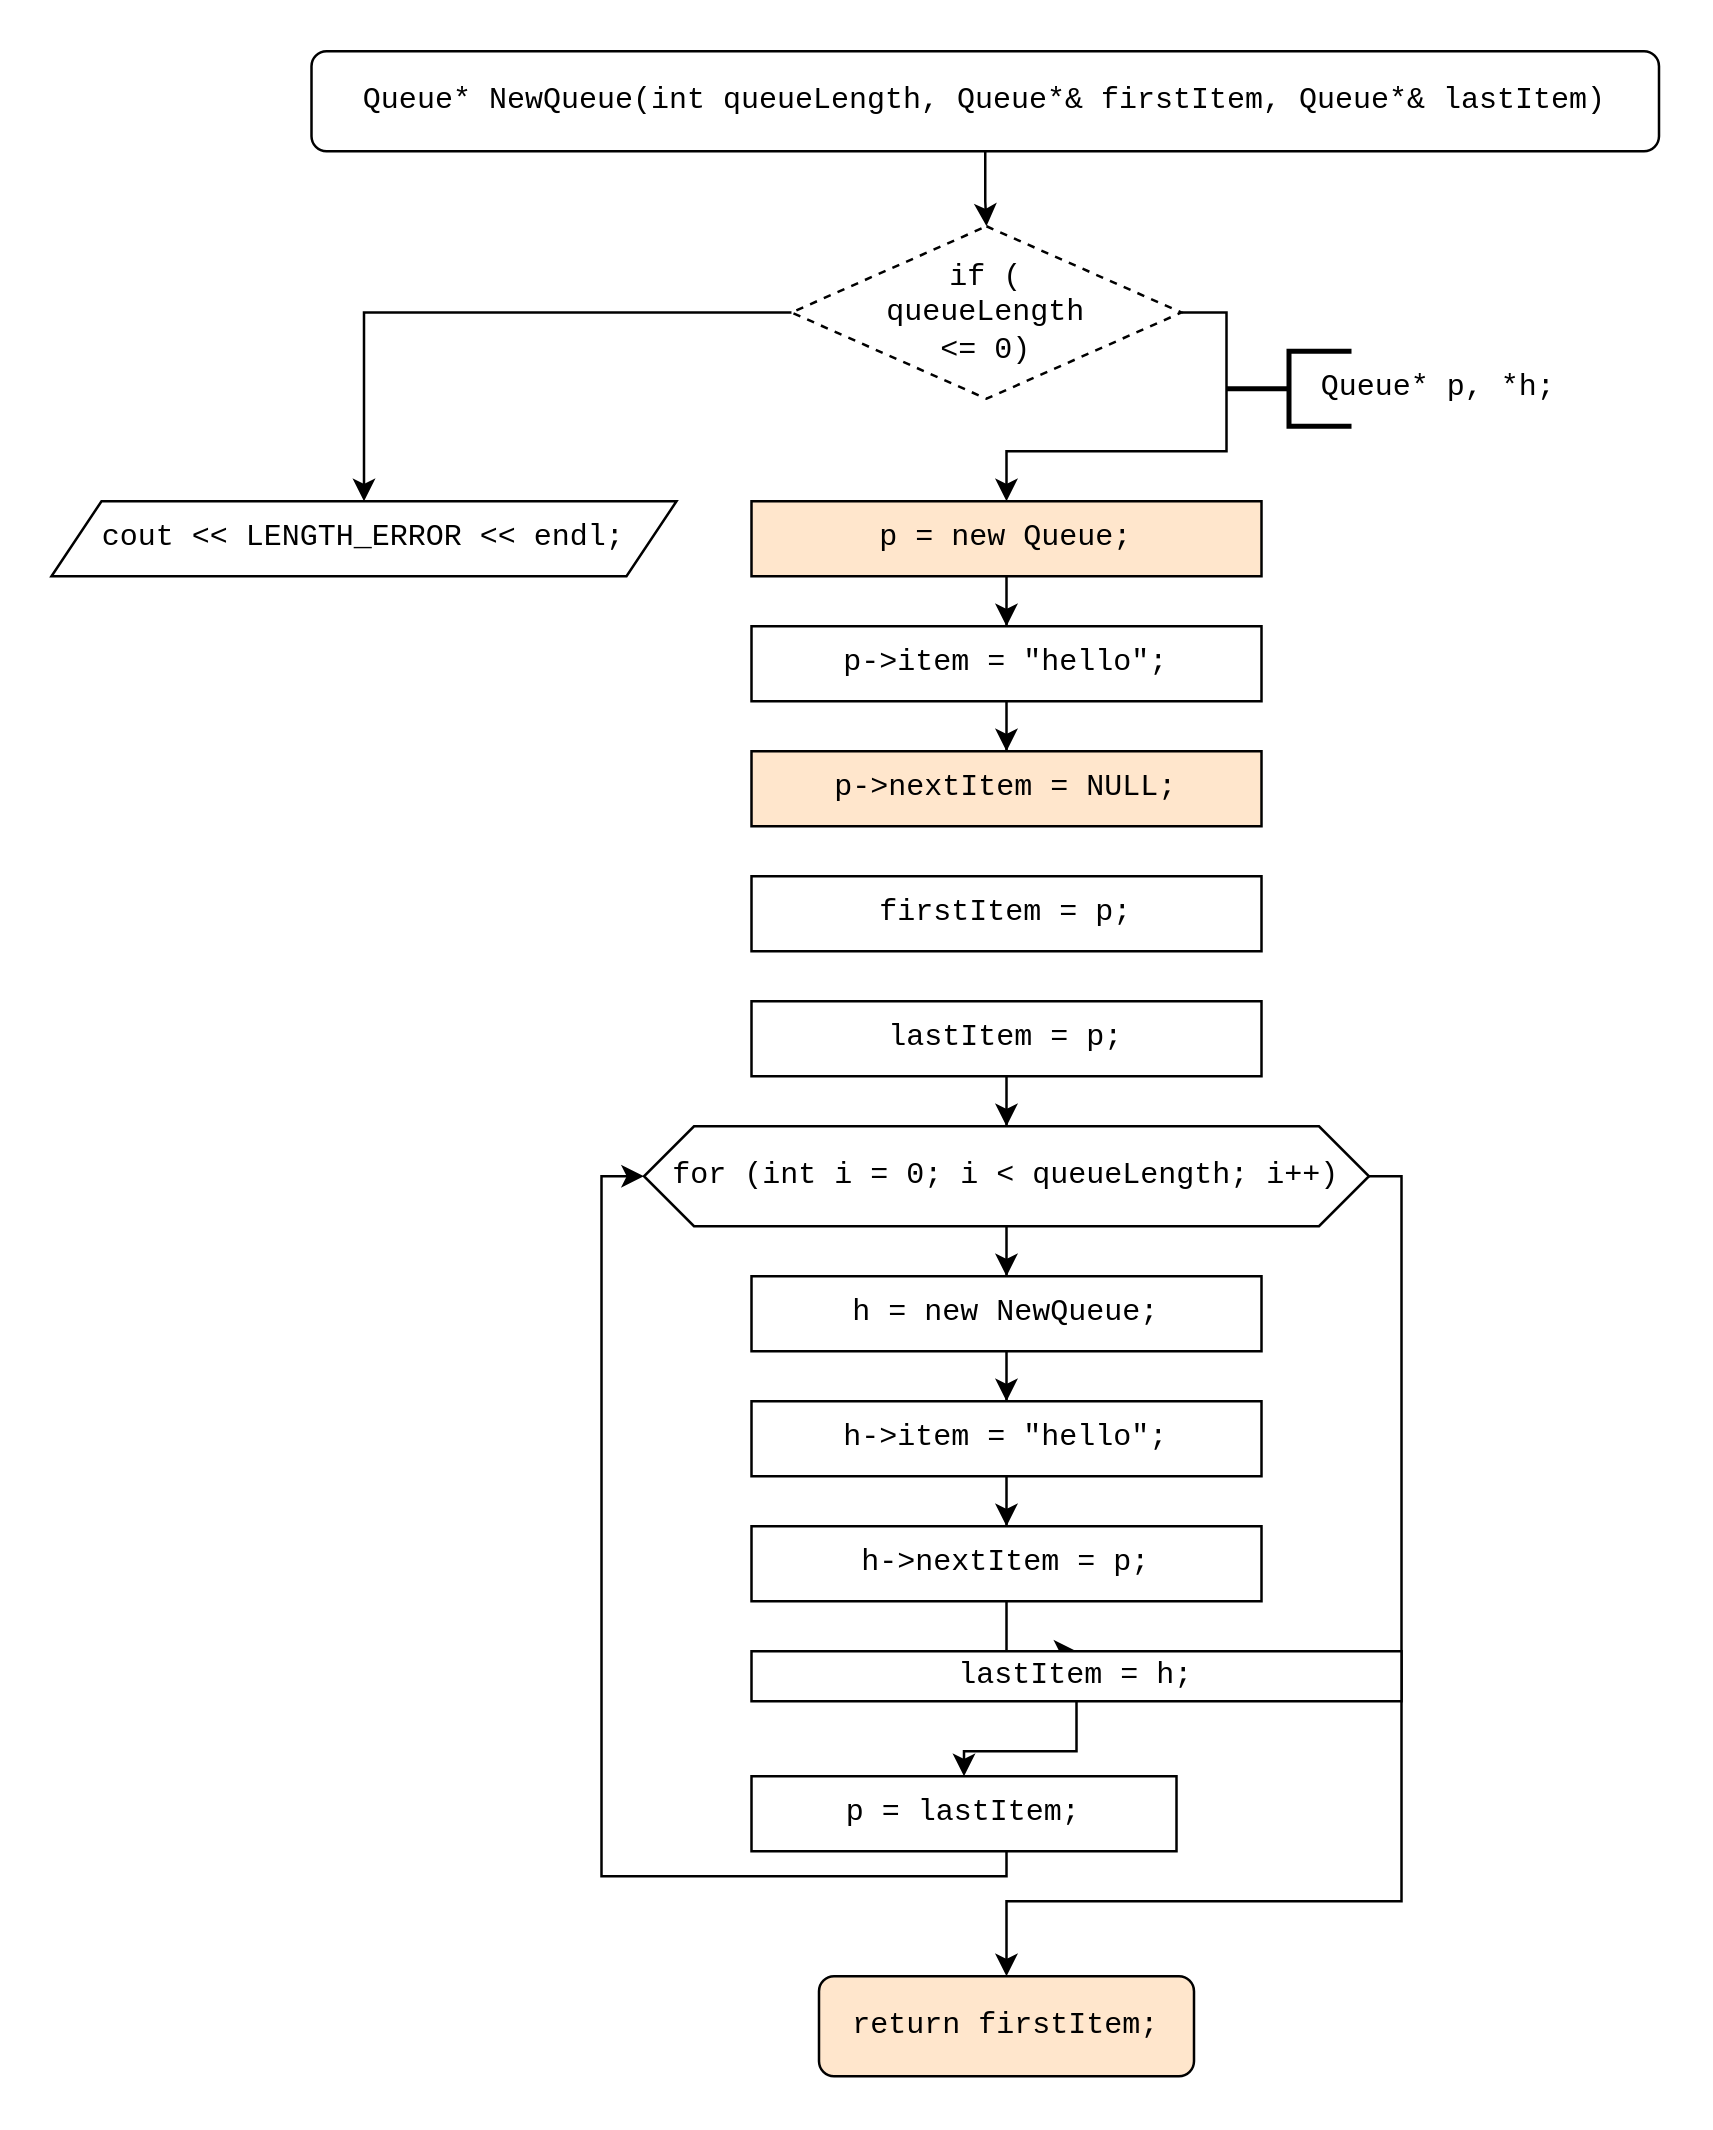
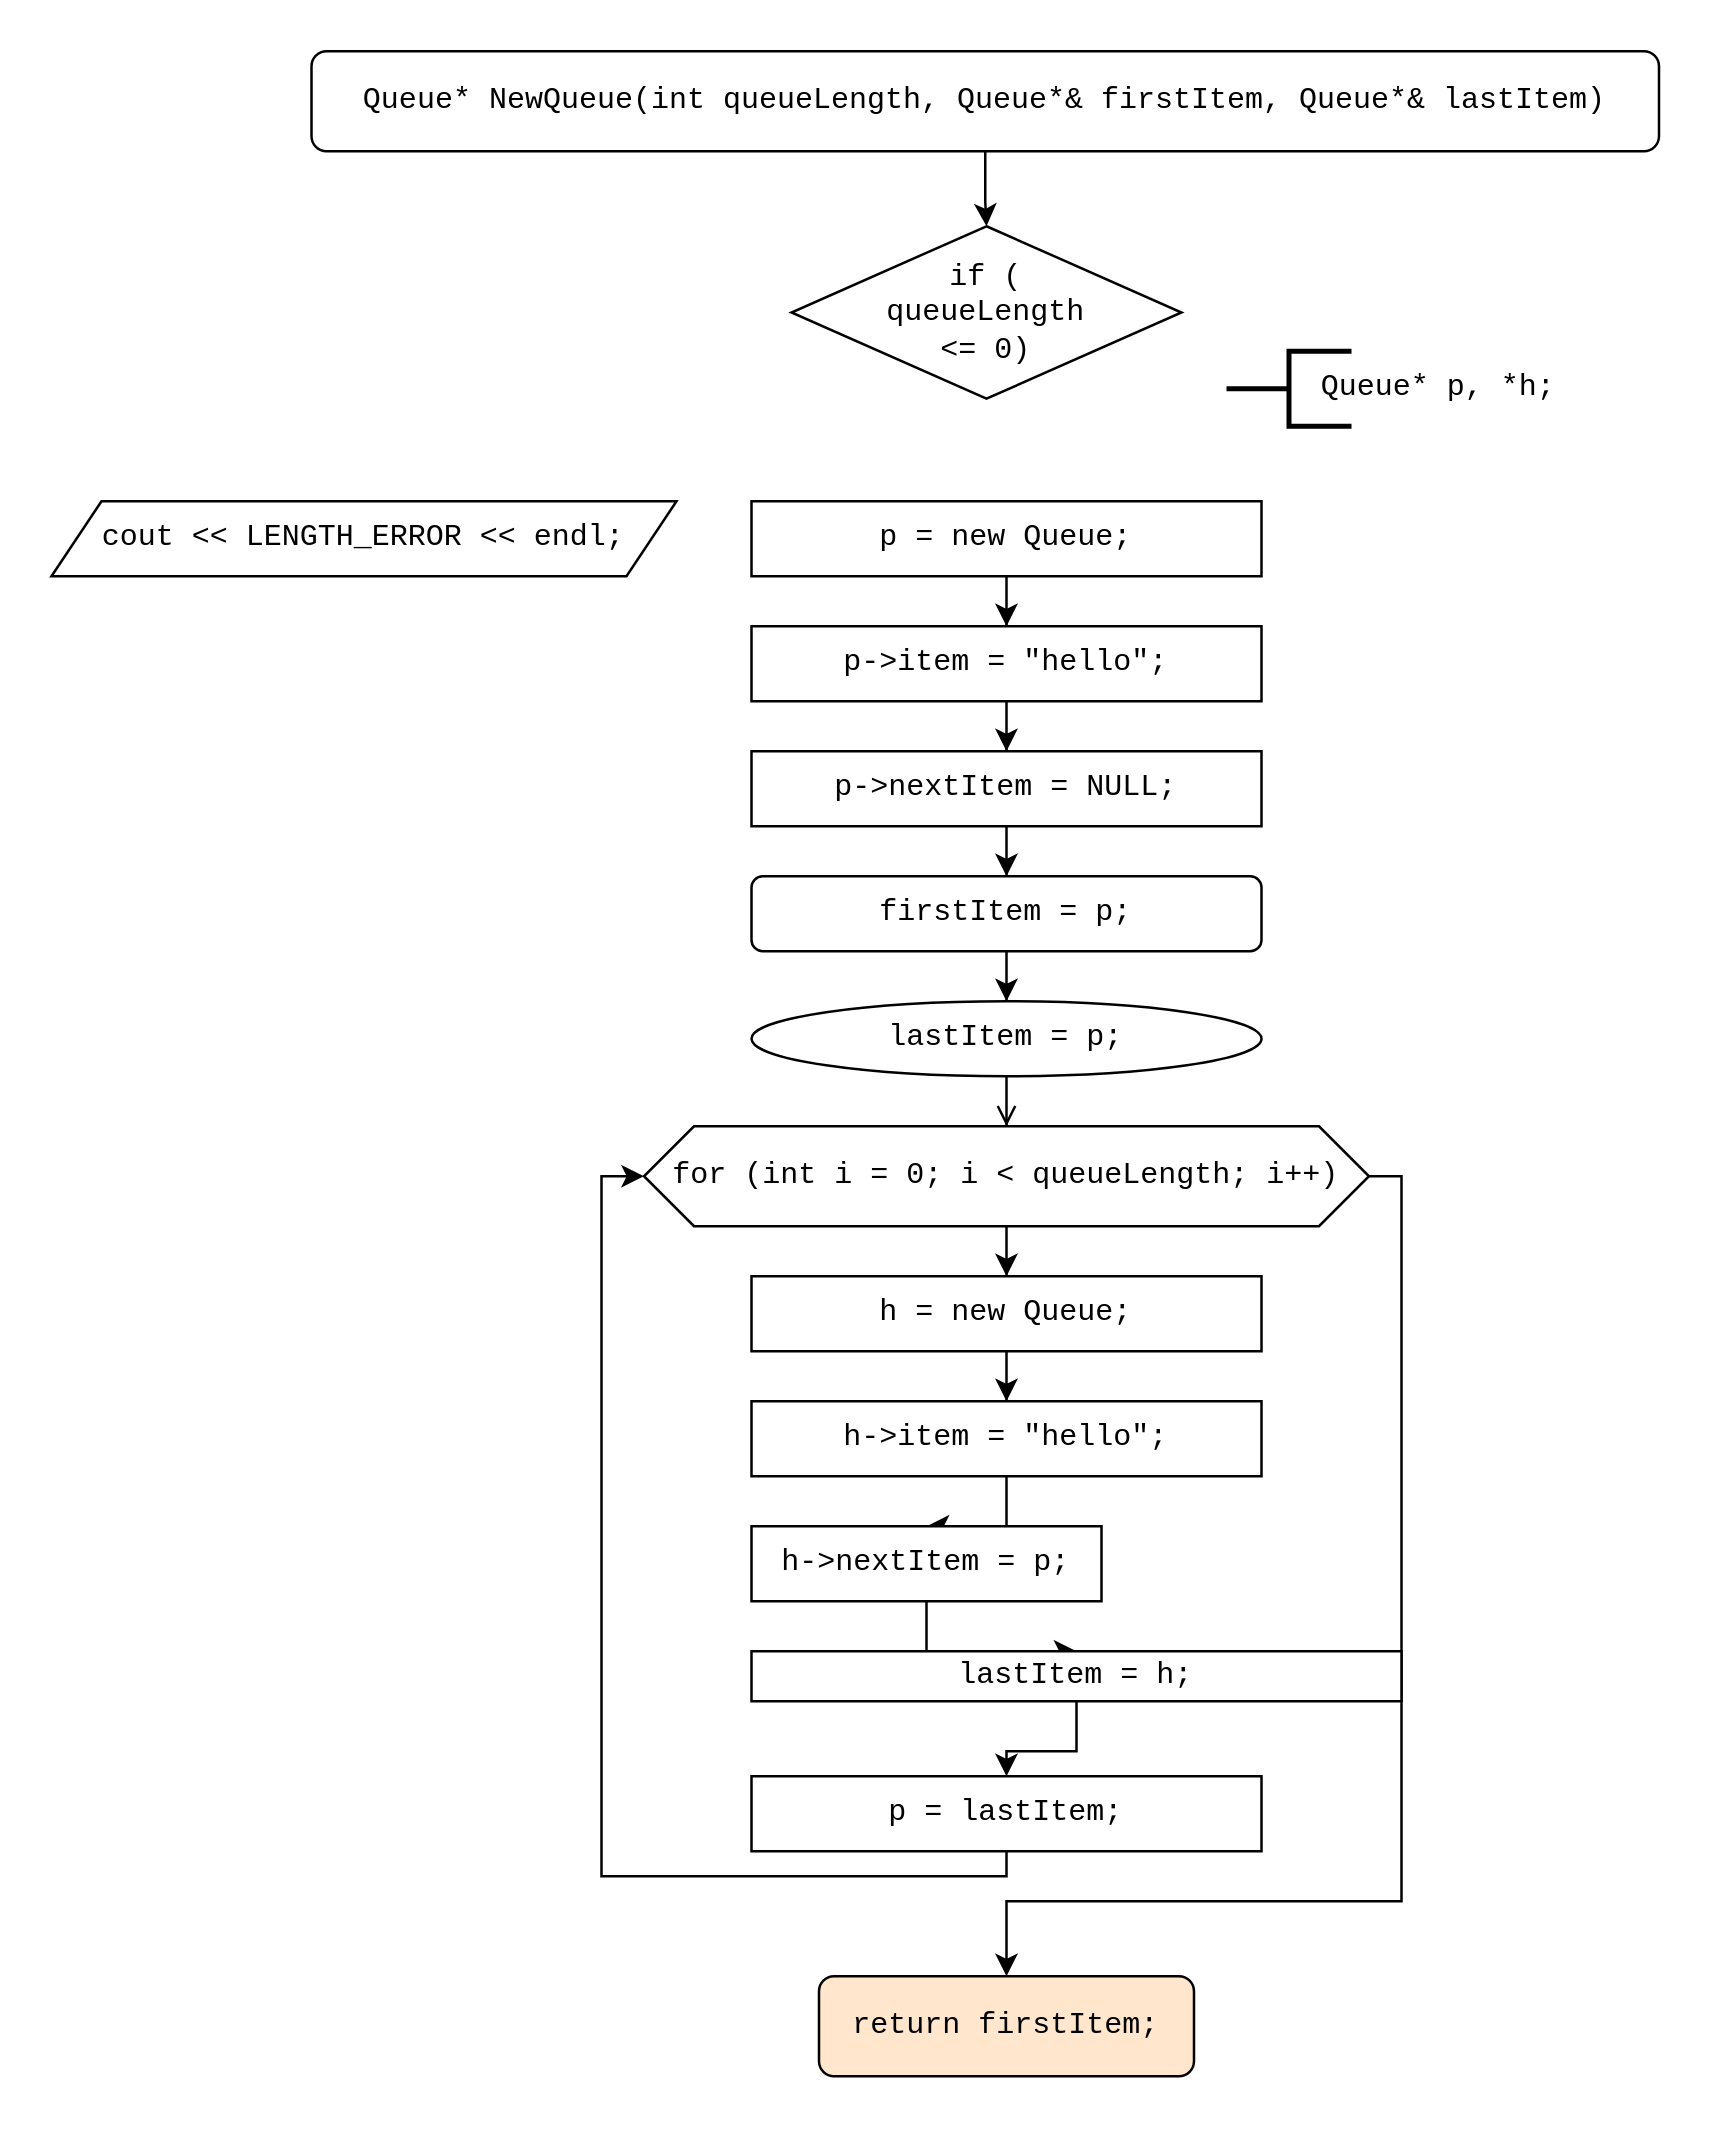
edge "if ( queueLength <= 0)" -> "cout << LENGTH_ERROR << endl;": removed
node "if ( queueLength <= 0)": style dashed -> solid
edge "if ( queueLength <= 0)" -> "p = new Queue;": removed
node "p = new Queue;": fillcolor #ffe6cc -> #ffffff
node "p->nextItem = NULL;": fillcolor #ffe6cc -> #ffffff
edge "p->nextItem = NULL;" -> "firstItem = p;": added
node "firstItem = p;": shape rectangle -> rounded rectangle
edge "firstItem = p;" -> "lastItem = p;": added
node "lastItem = p;": shape rectangle -> ellipse
edge "lastItem = p;" -> "for (int i = 0; i < queueLength; i++)": arrowhead classic -> open
node "h = new NewQueue;": label "h = new NewQueue;" -> "h = new Queue;"
node "h->nextItem = p;": size 510x75 -> 350x75
node "p = lastItem;": size 425x75 -> 510x75
